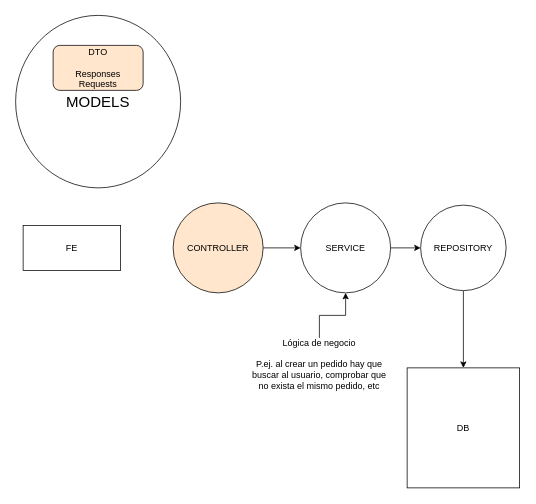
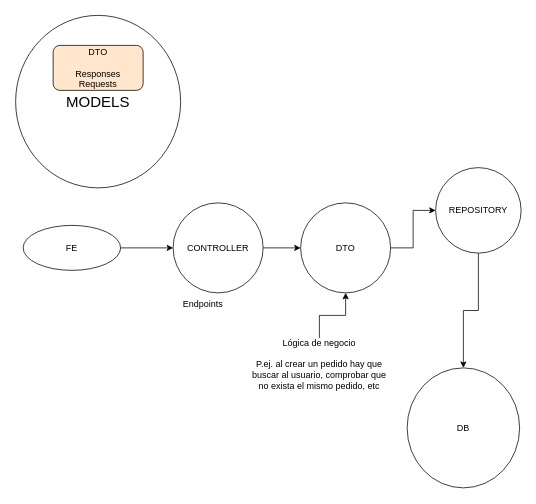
node "FE": shape rectangle -> ellipse
edge "FE" -> "CONTROLLER": added
node "CONTROLLER": fillcolor #ffe6cc -> #ffffff
node "SERVICE": label "SERVICE" -> "DTO"
node "REPOSITORY": moved (463, 248) -> (478, 210)
node "Endpoints": added
node "DB": shape rectangle -> ellipse
